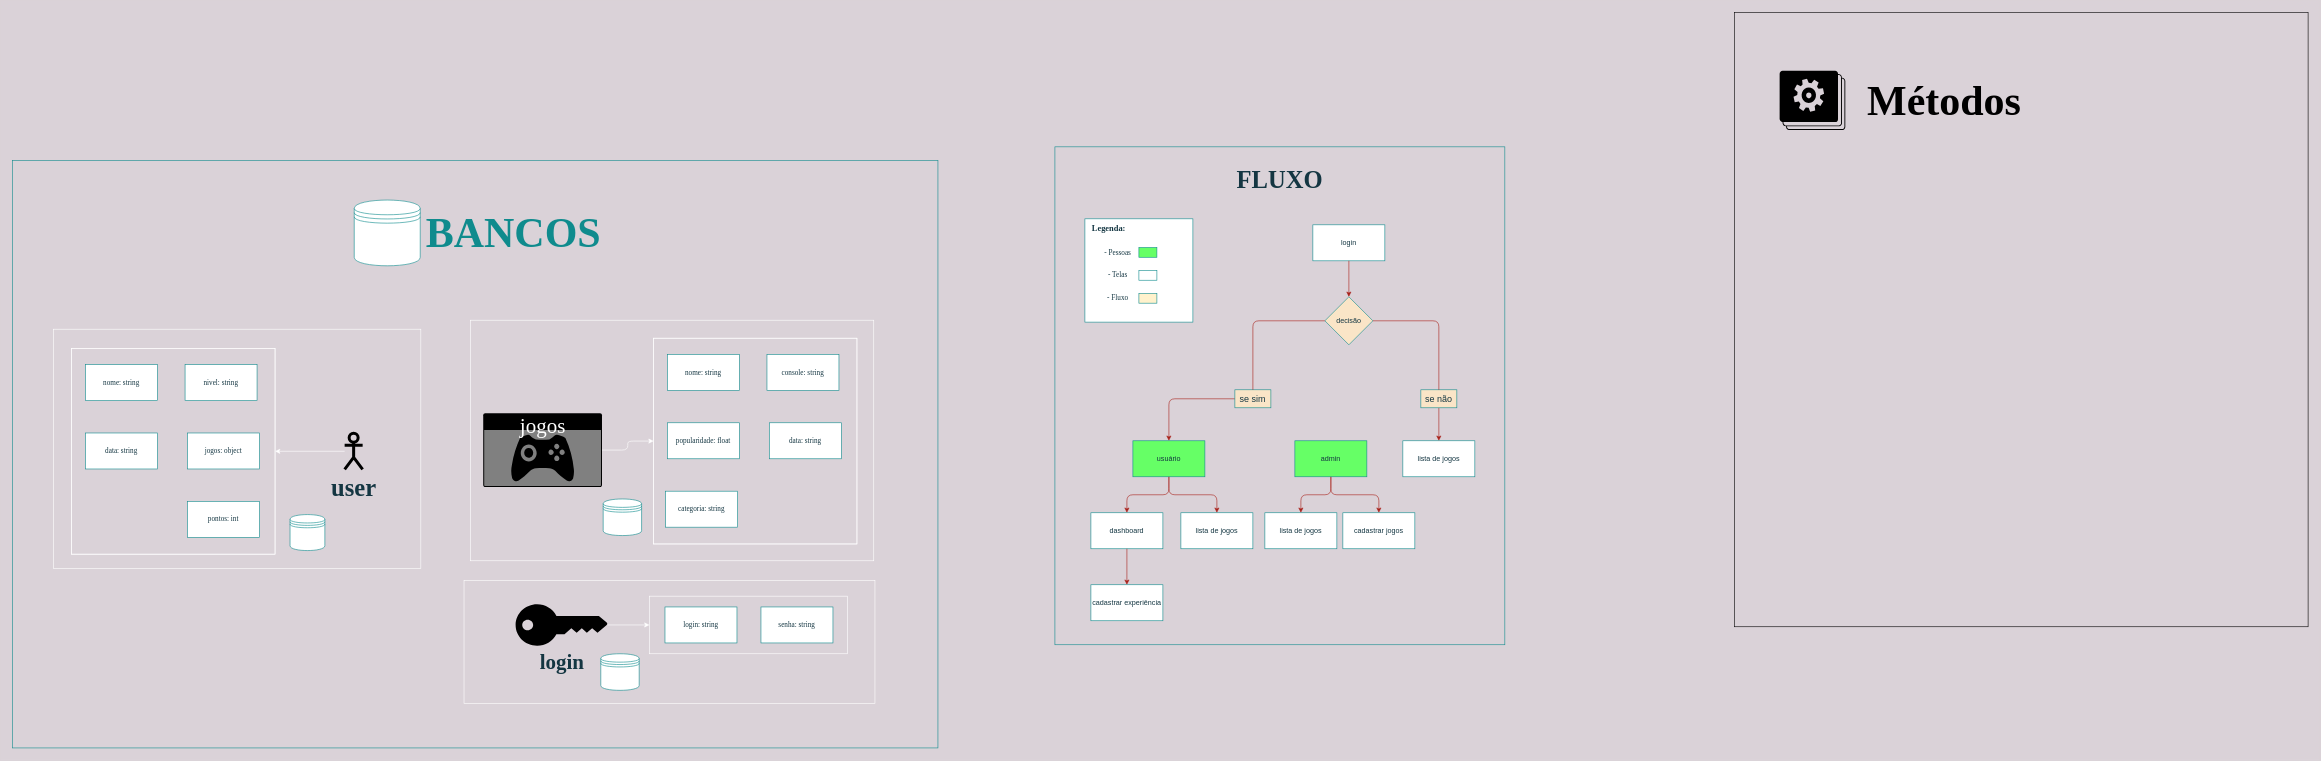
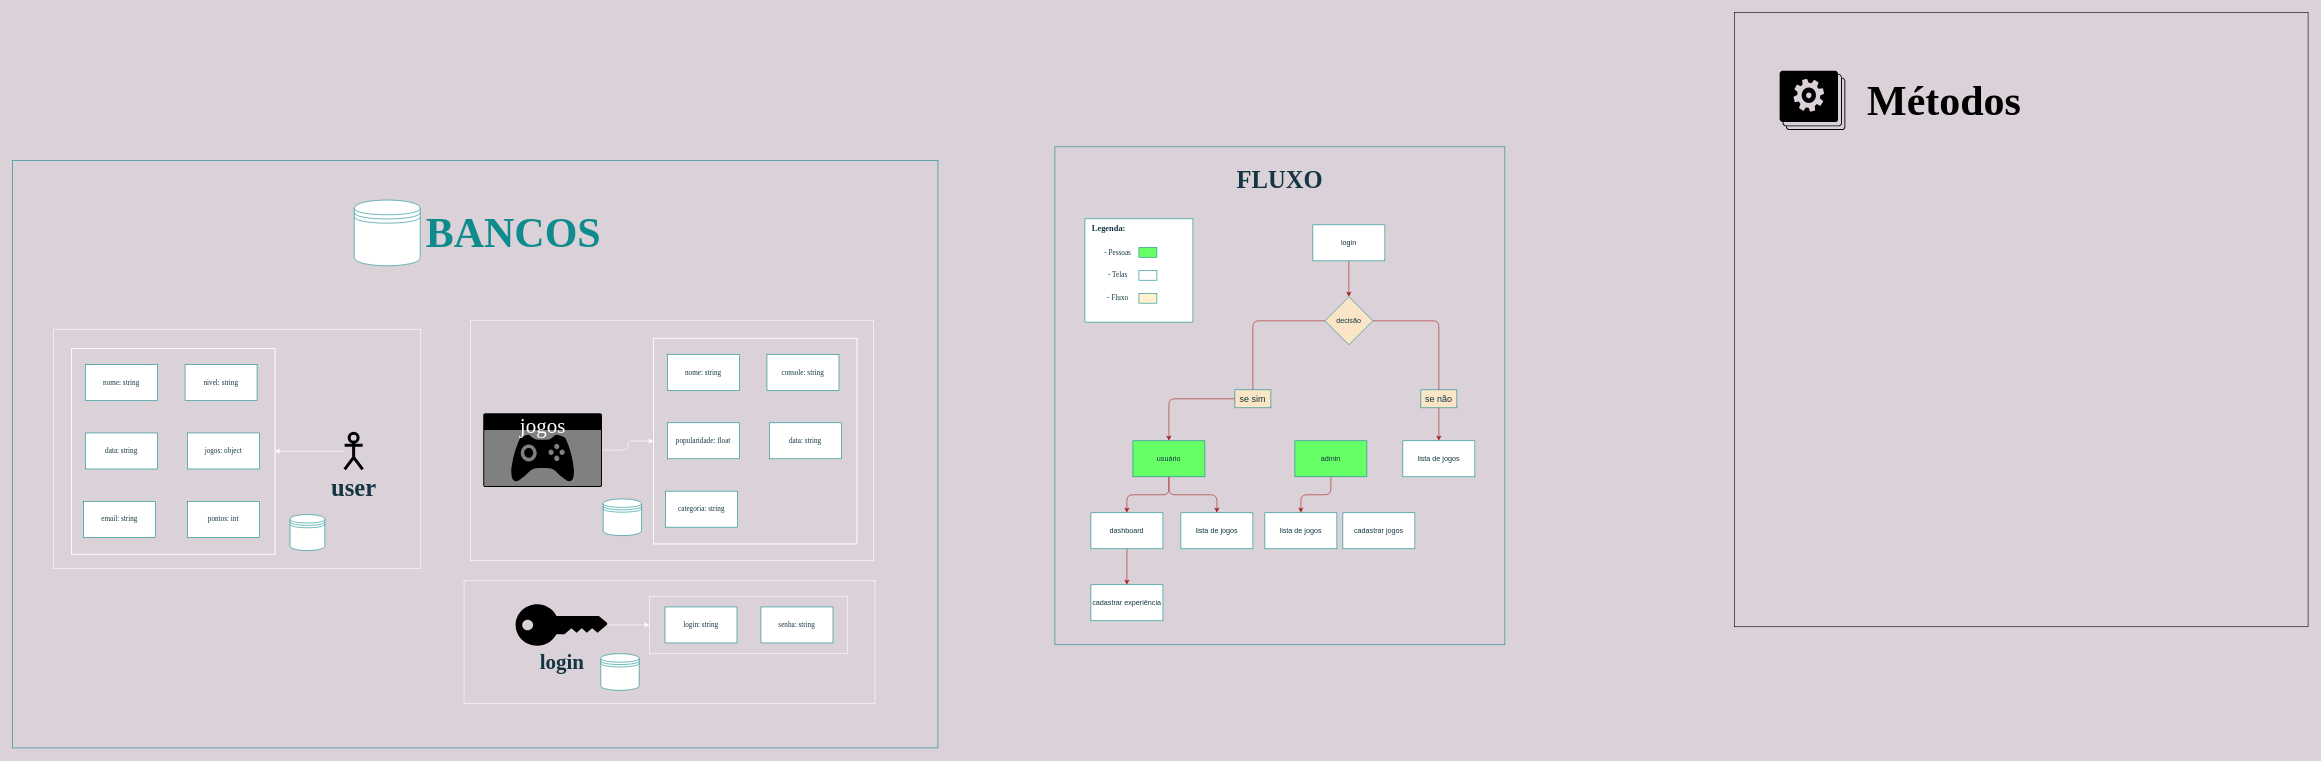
edge "admin" -> "cadastrar jogos": removed
node "email: string": added
